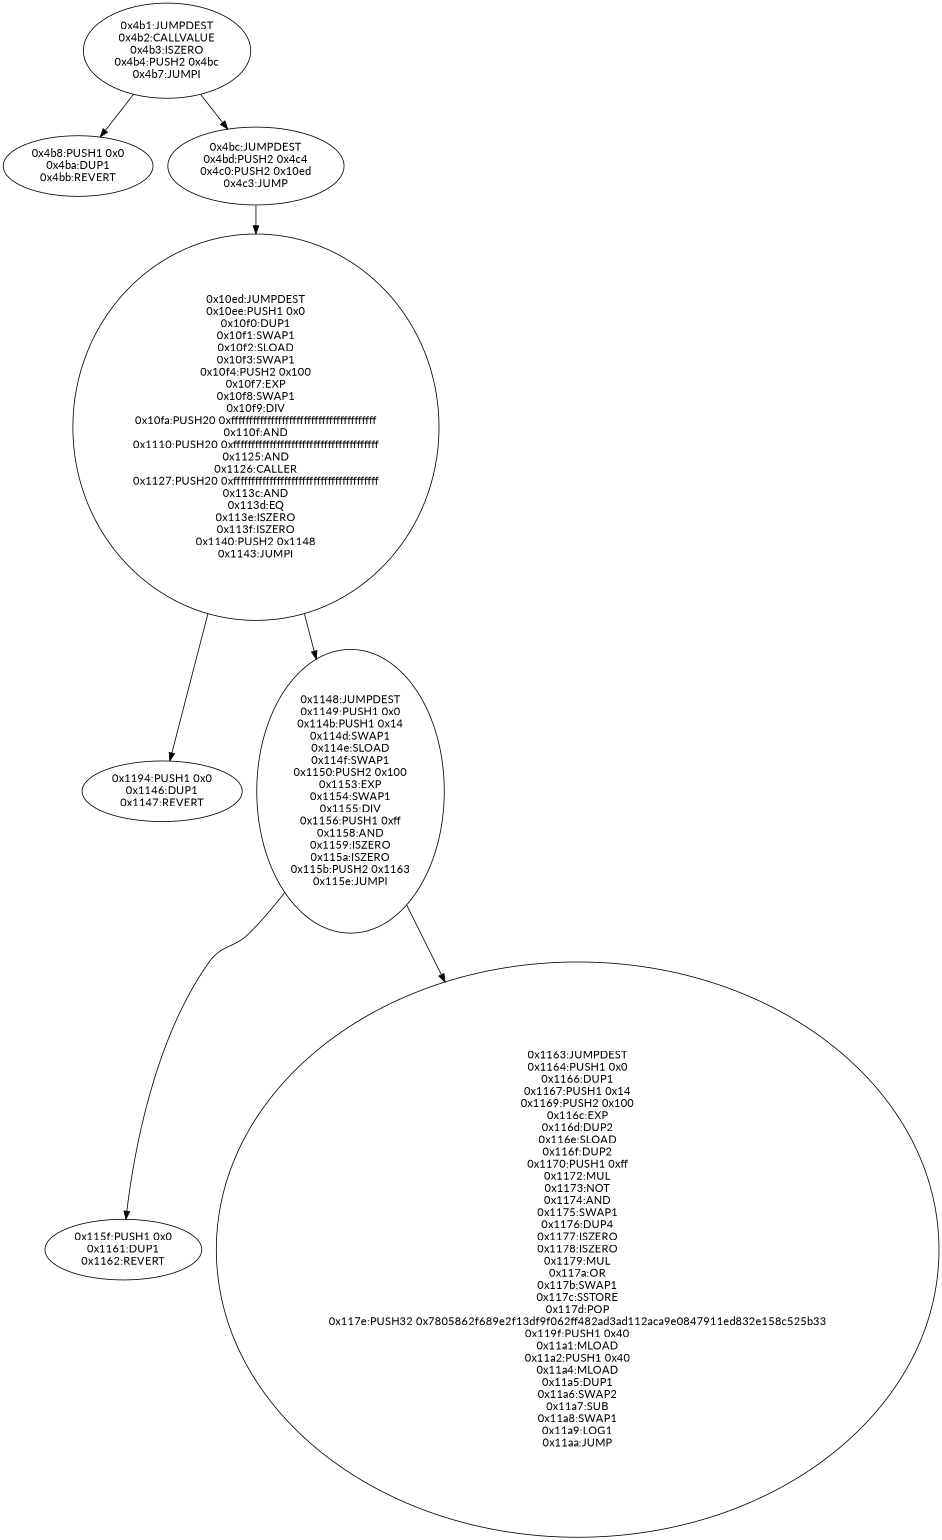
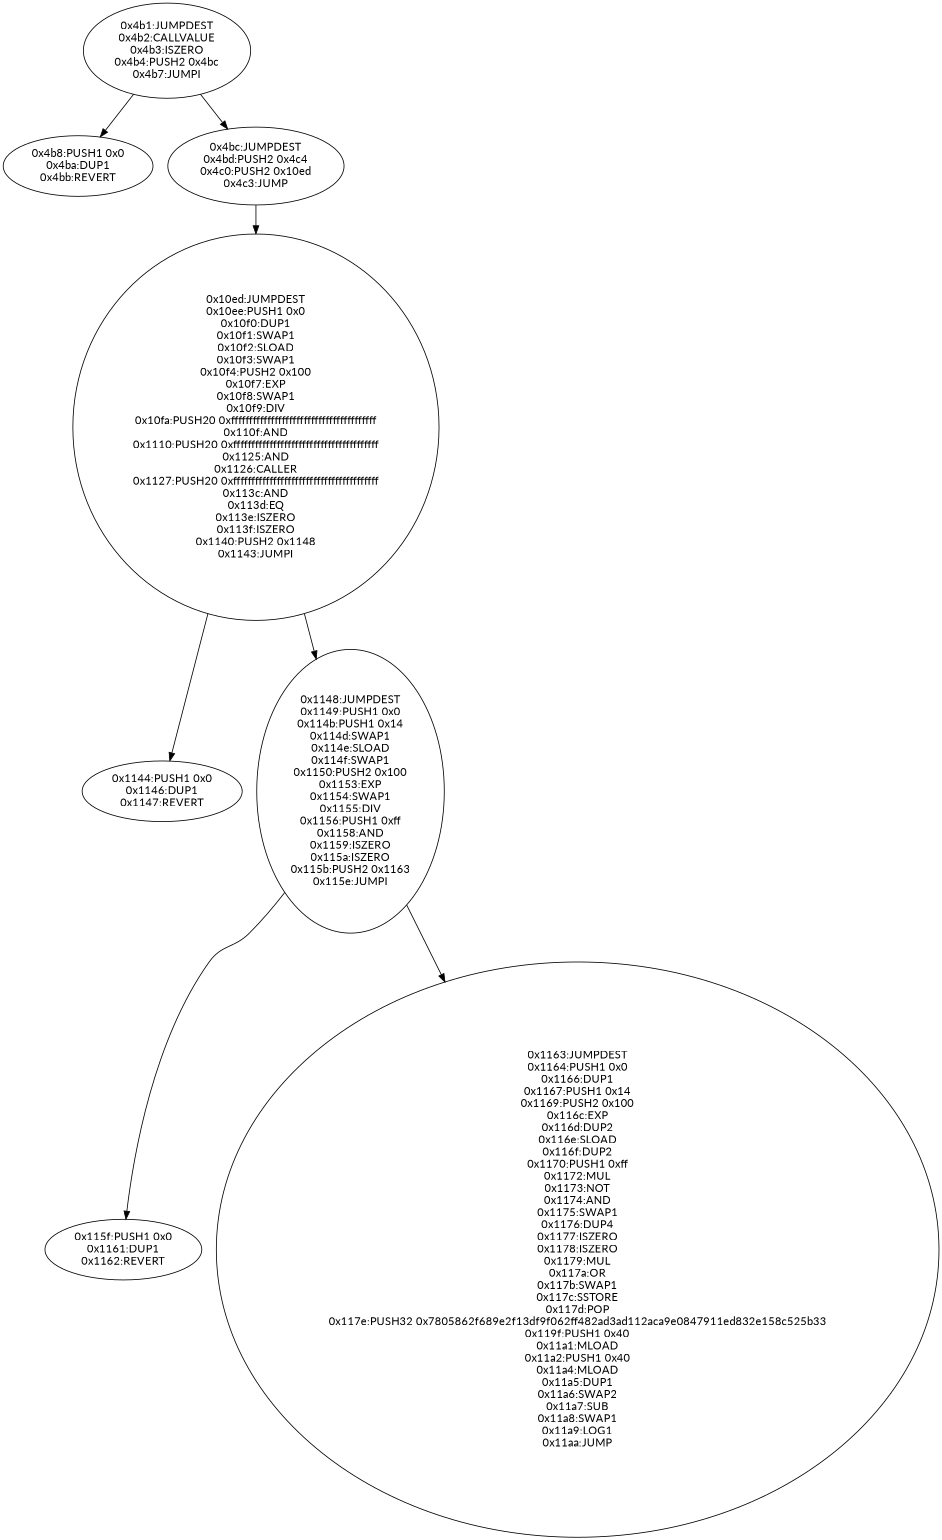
node "0x1194:PUSH1 0x0 0x1146:DUP1 0x1147:REVERT": label "0x1194:PUSH1 0x0 0x1146:DUP1 0x1147:REVERT" -> "0x1144:PUSH1 0x0 0x1146:DUP1 0x1147:REVERT"
